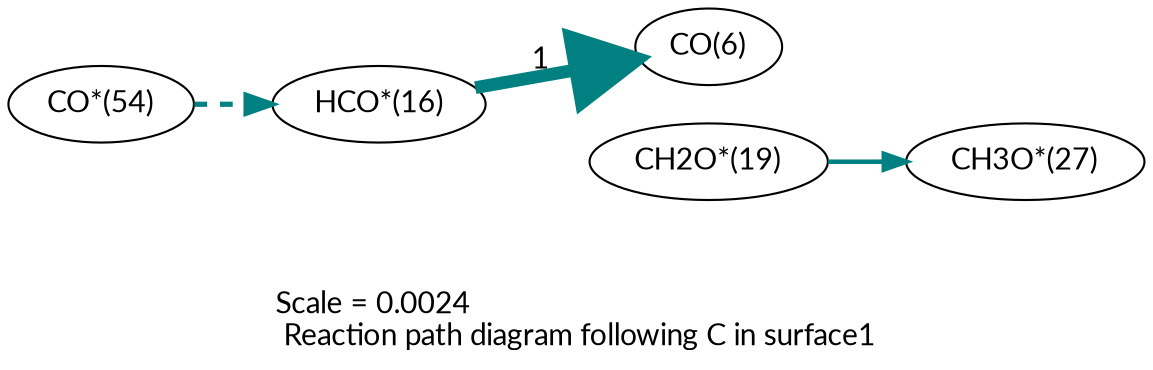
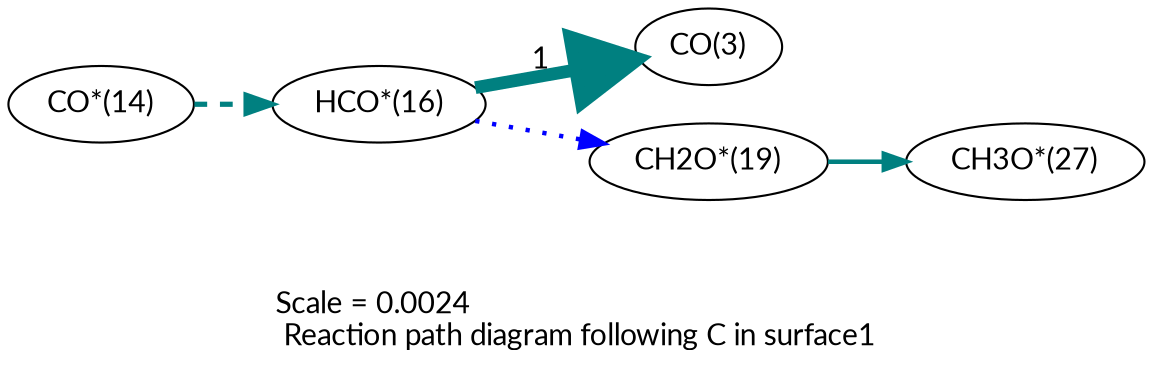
node "CO(6)": label "CO(6)" -> "CO(3)"
node "CO*(54)": label "CO*(54)" -> "CO*(14)"
edge "HCO*(16)" -> "CH2O*(19)": added
